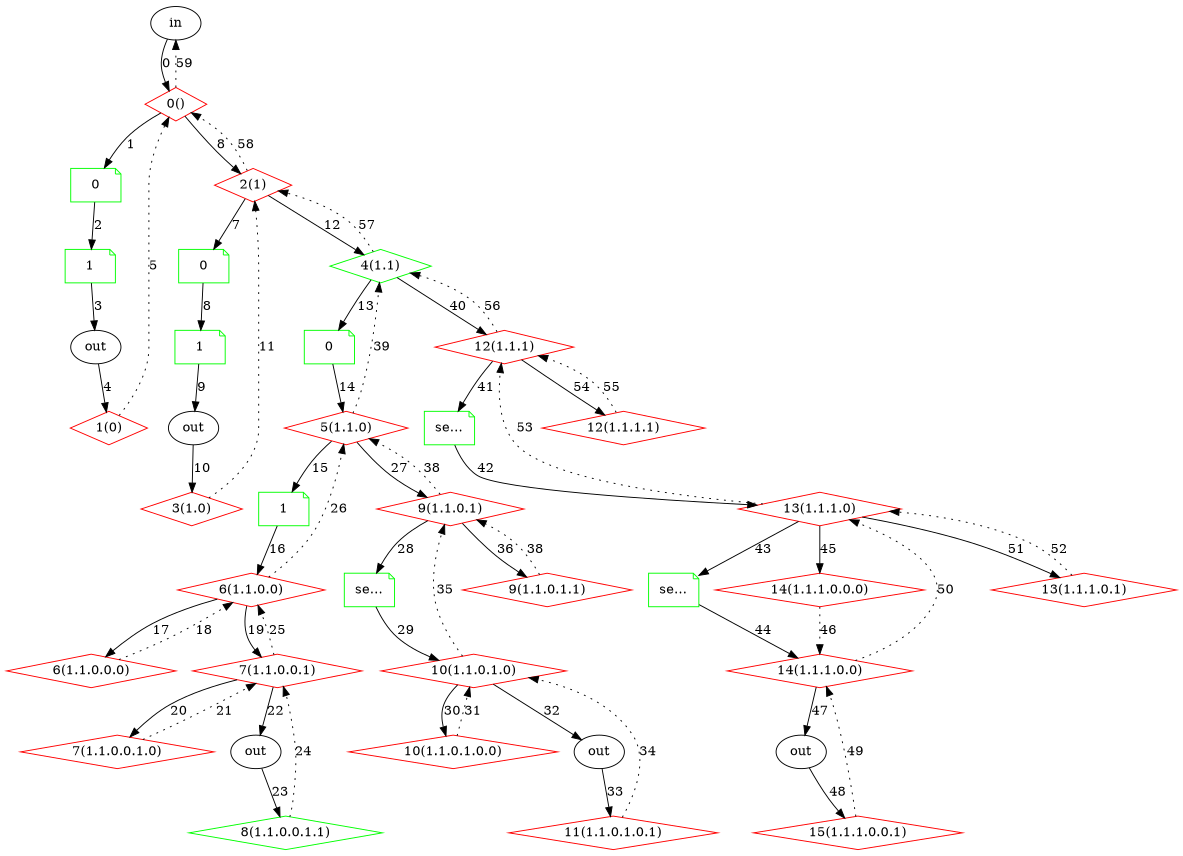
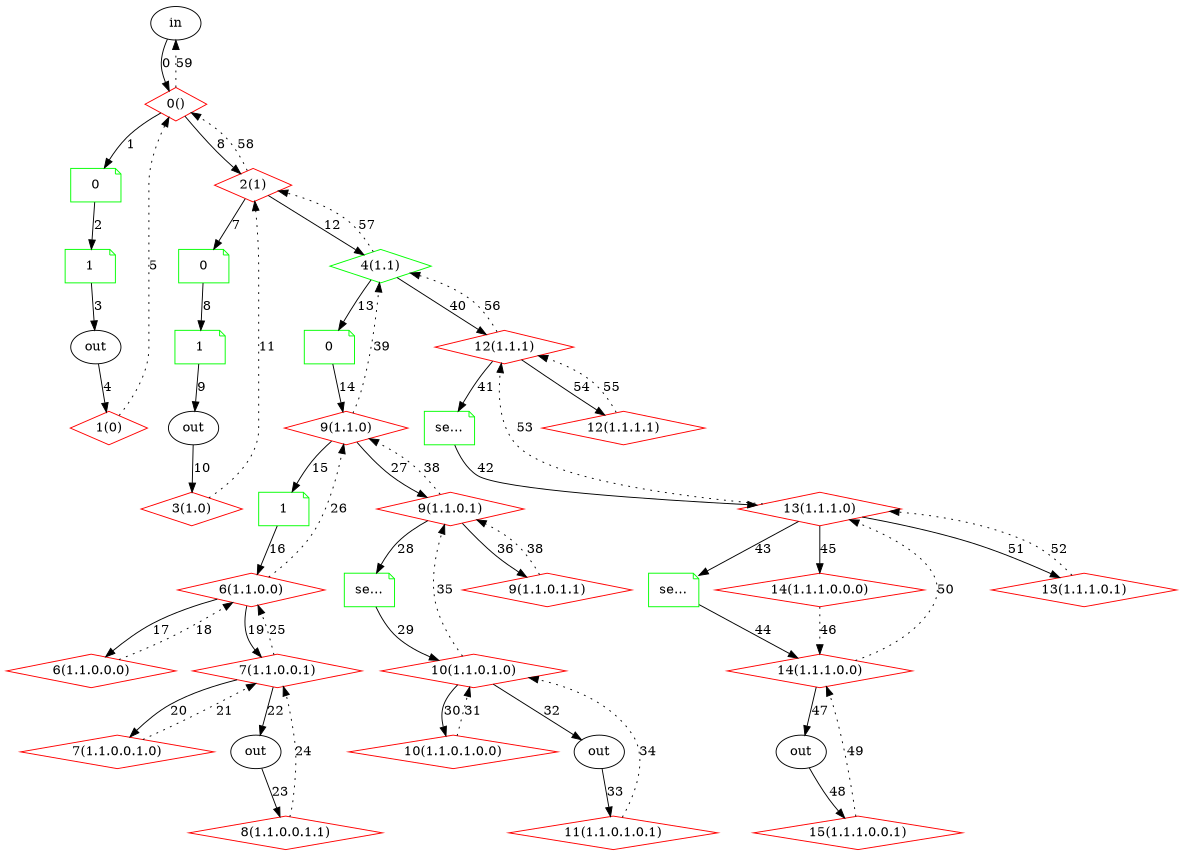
node "5(1.1.0)": label "5(1.1.0)" -> "9(1.1.0)"
node "8(1.1.0.0.1.1)": color green -> red
